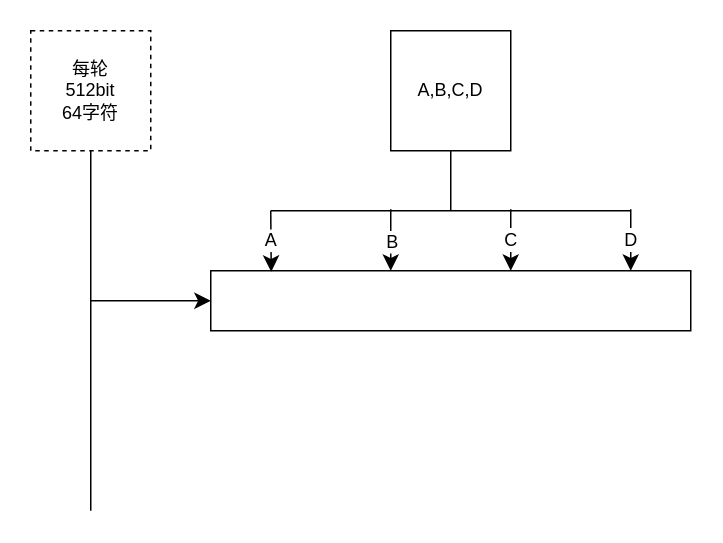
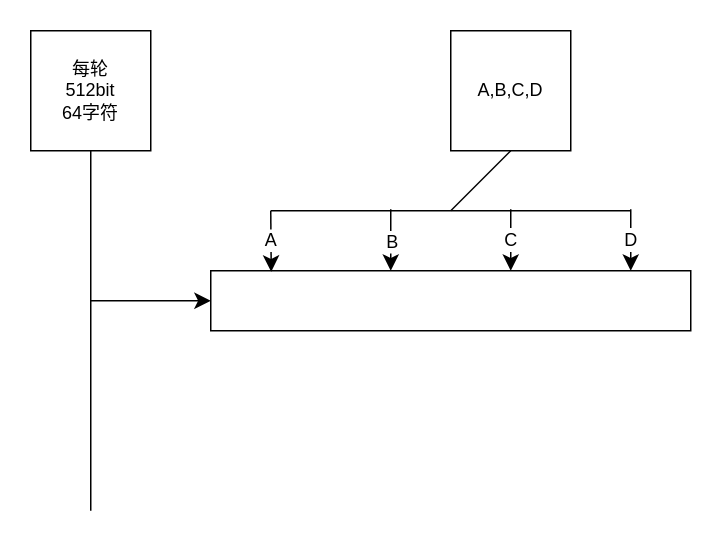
node "每轮 512bit 64字符": style dashed -> solid
node "A,B,C,D": moved (451, 91) -> (511, 91)
